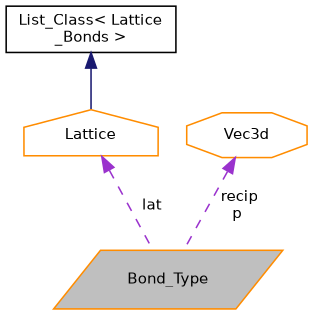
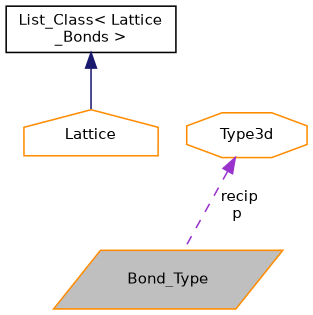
node "Vec3d": label "Vec3d" -> "Type3d"
edge "Bond_Type" -> "Lattice": removed, label "lat"
